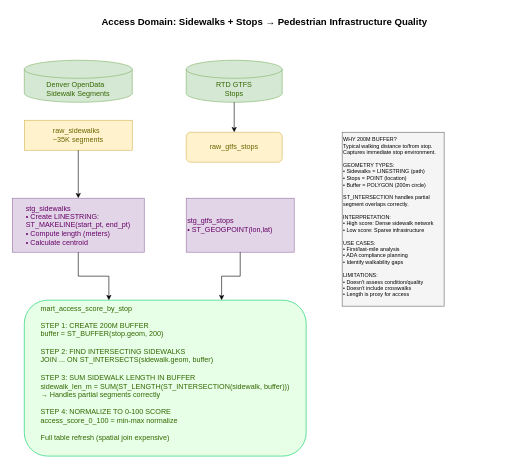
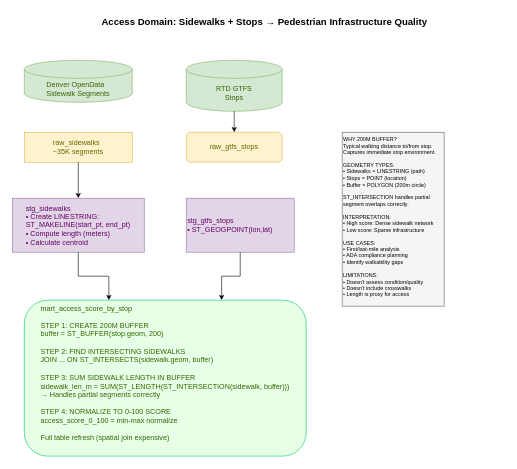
node "RTD GTFS Stops": size 96x42 -> 96x51
node "raw_sidewalks ~35K segments": moved (78, 135) -> (78, 147)
